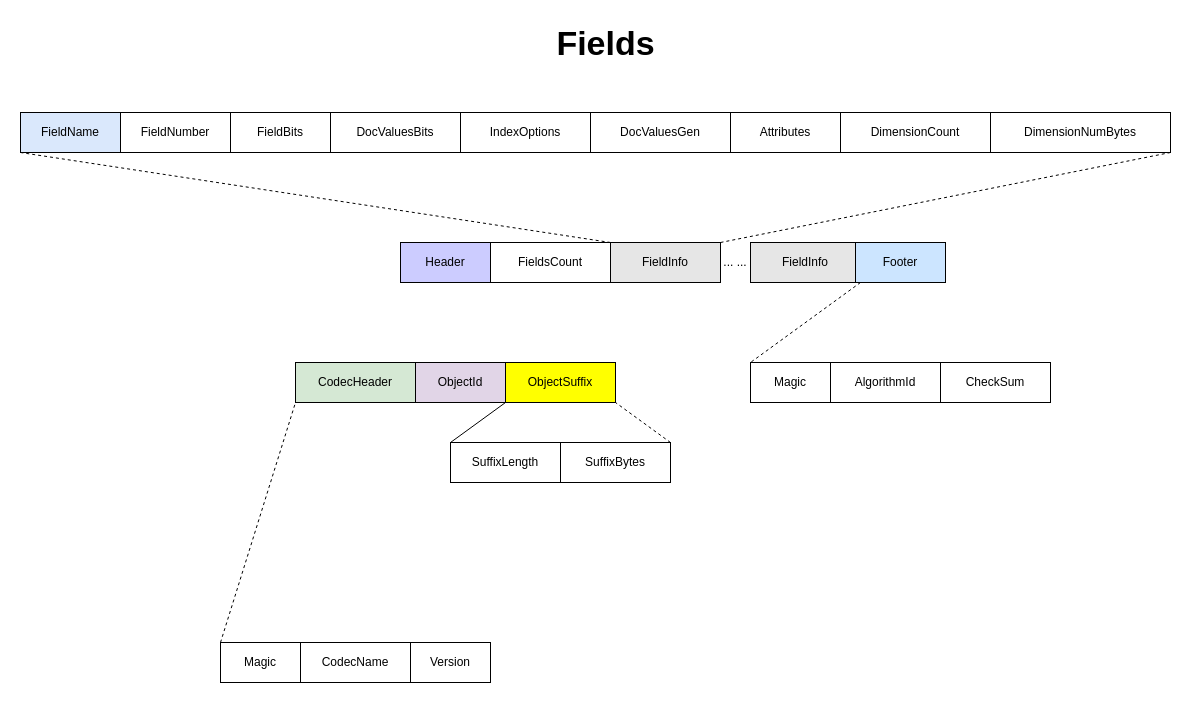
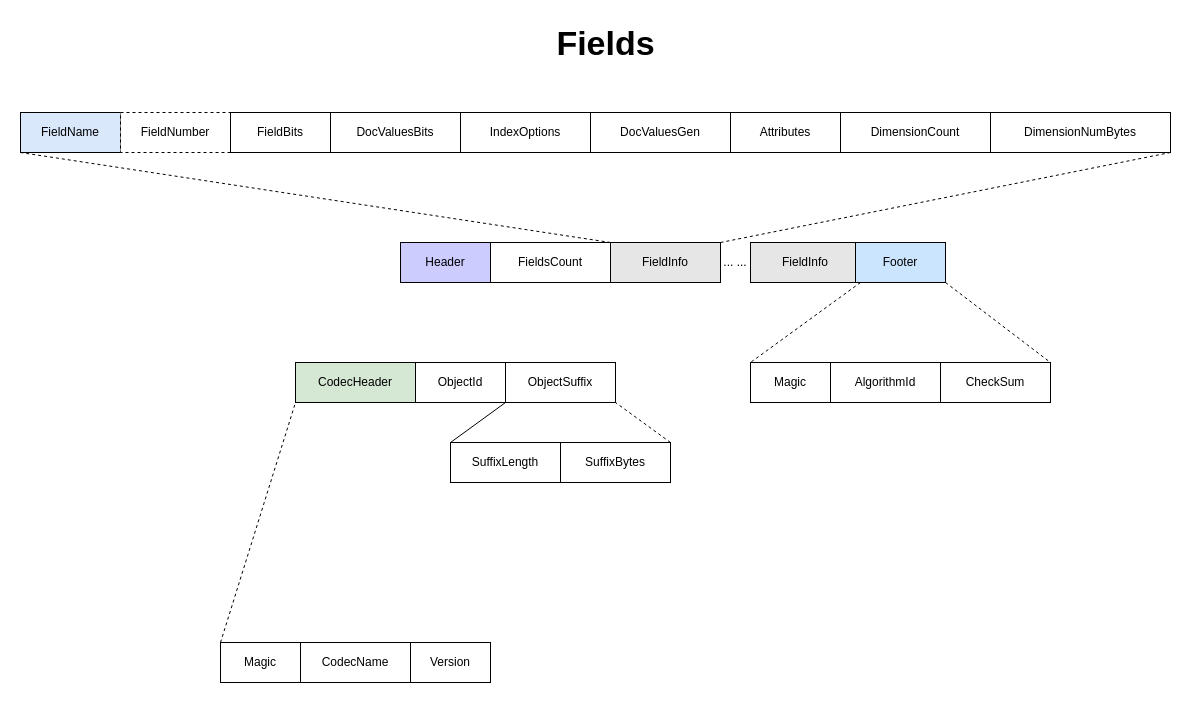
node "FieldNumber": style solid -> dashed
edge "Footer" -- "CheckSum": added
node "ObjectId": fillcolor #e1d5e7 -> #ffffff
node "ObjectSuffix": fillcolor #ffff00 -> #ffffff
